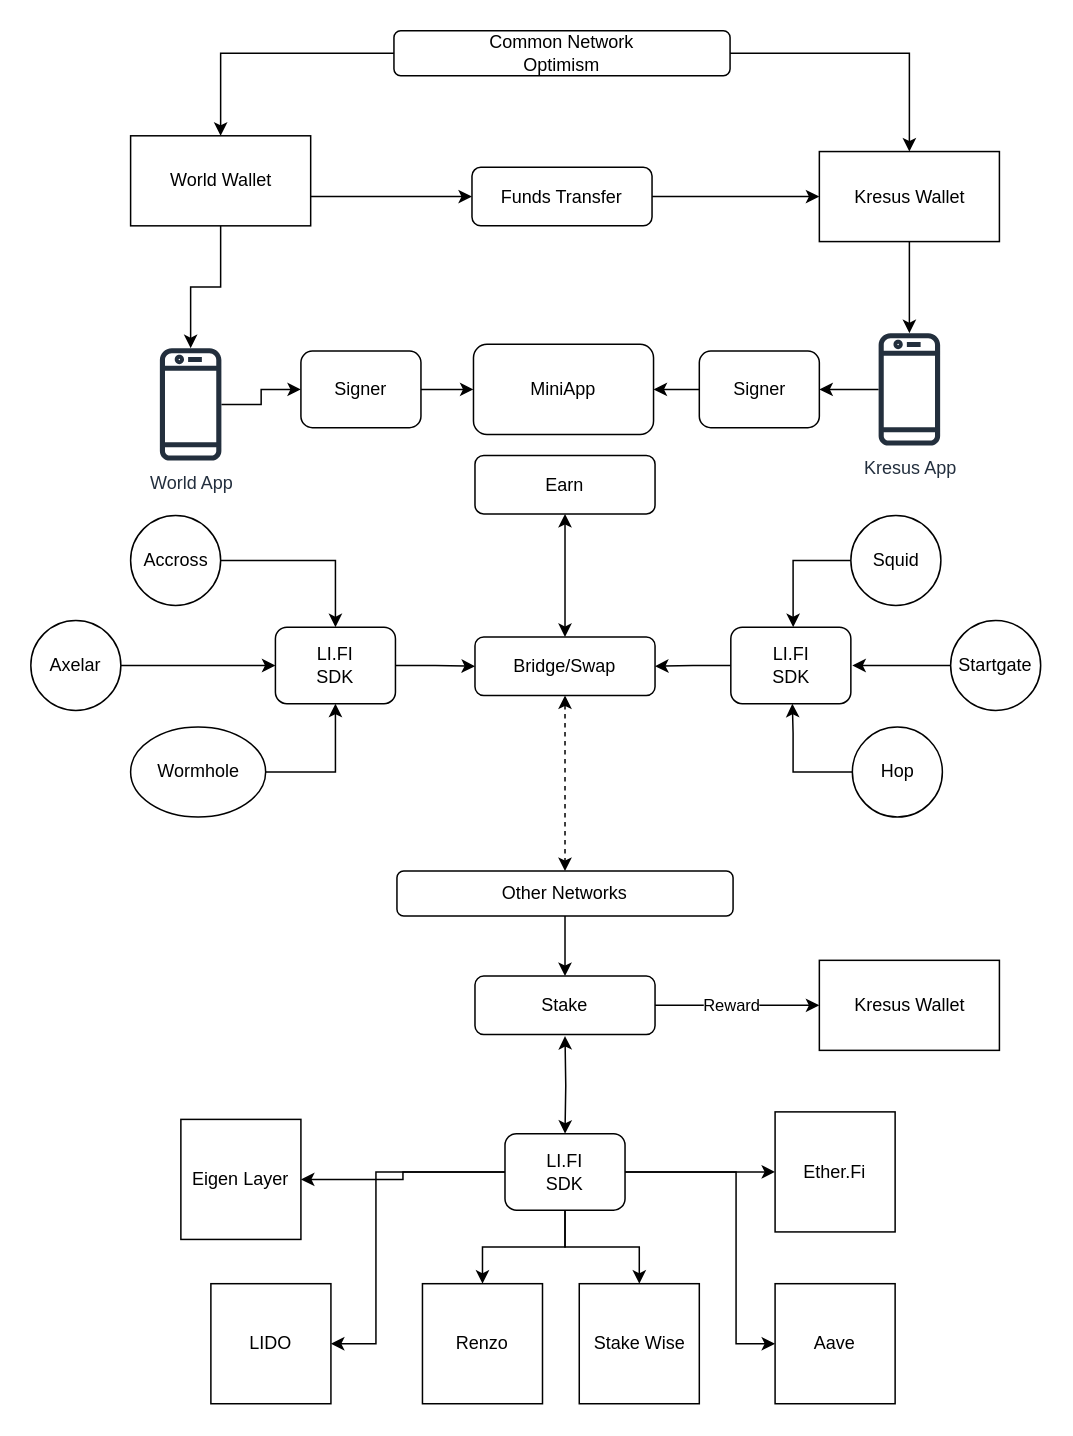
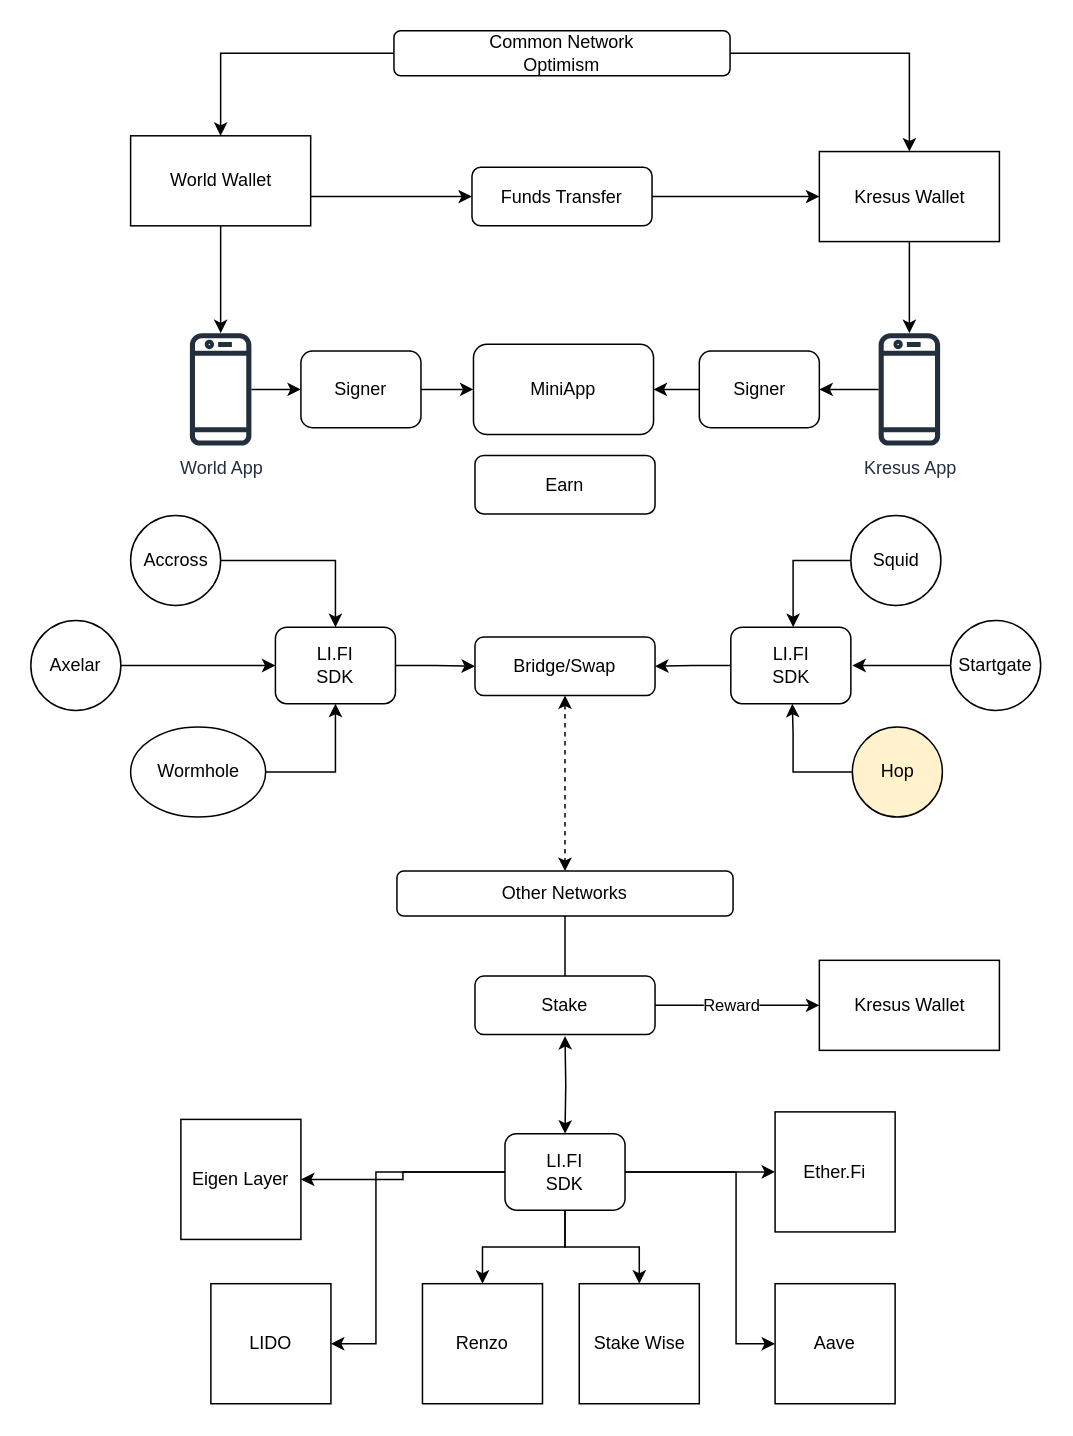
node "World App": moved (191, 404) -> (221, 389)
edge "Earn" -- "Bridge/Swap": removed
node "Hop": fillcolor #ffffff -> #fff2cc
edge "Other Networks" -> "Stake": arrowhead classic -> none
